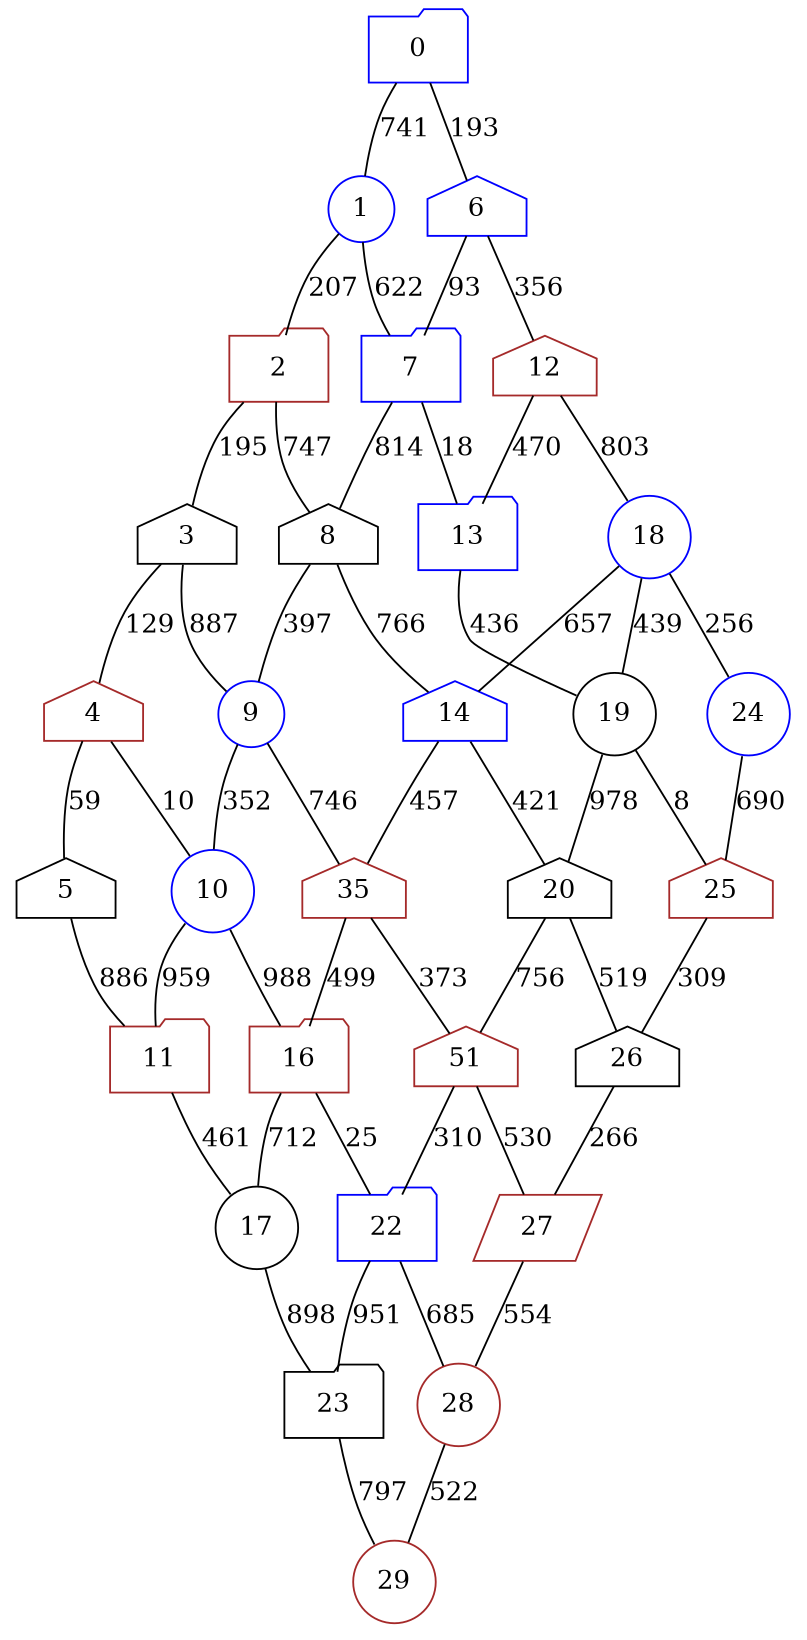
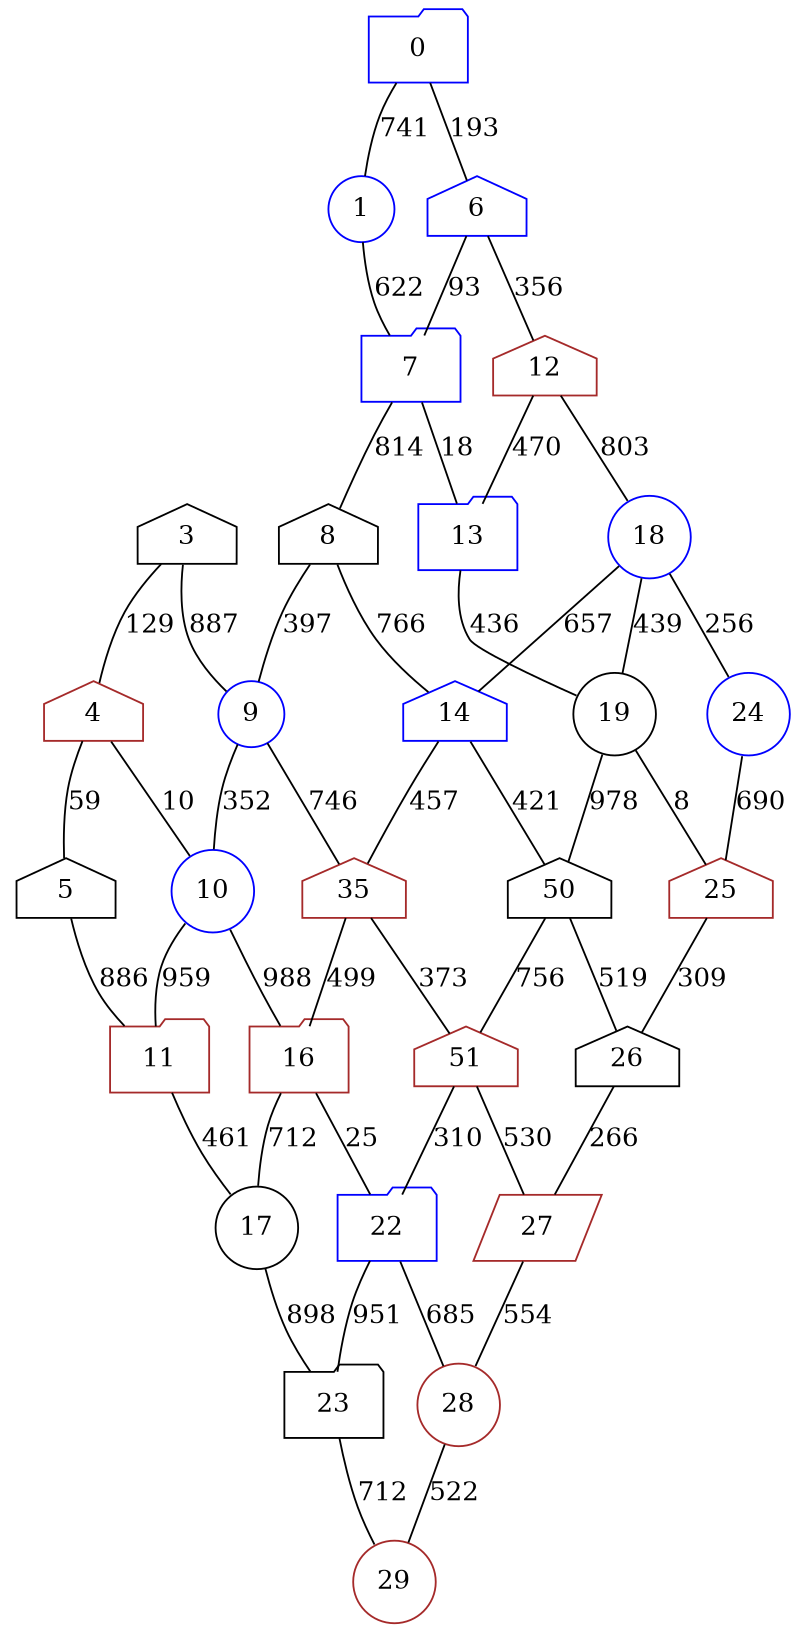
node "2": removed
node "20": label "20" -> "50"
edge "23" -- "29": label "797" -> "712"
